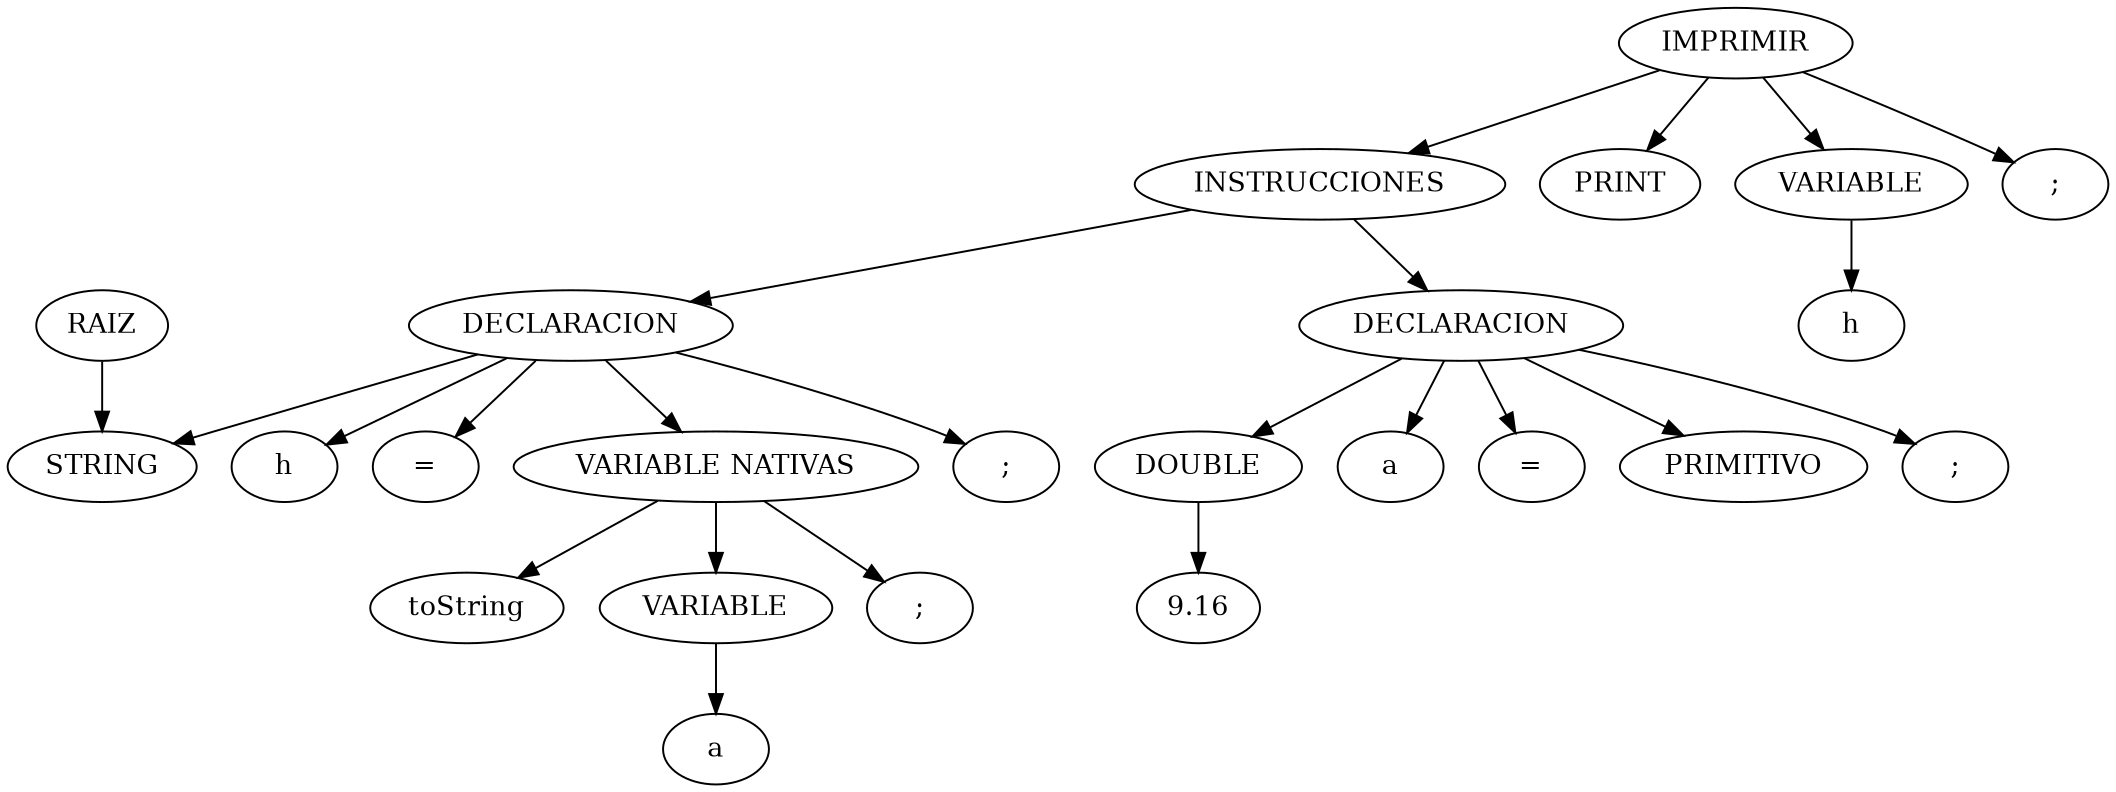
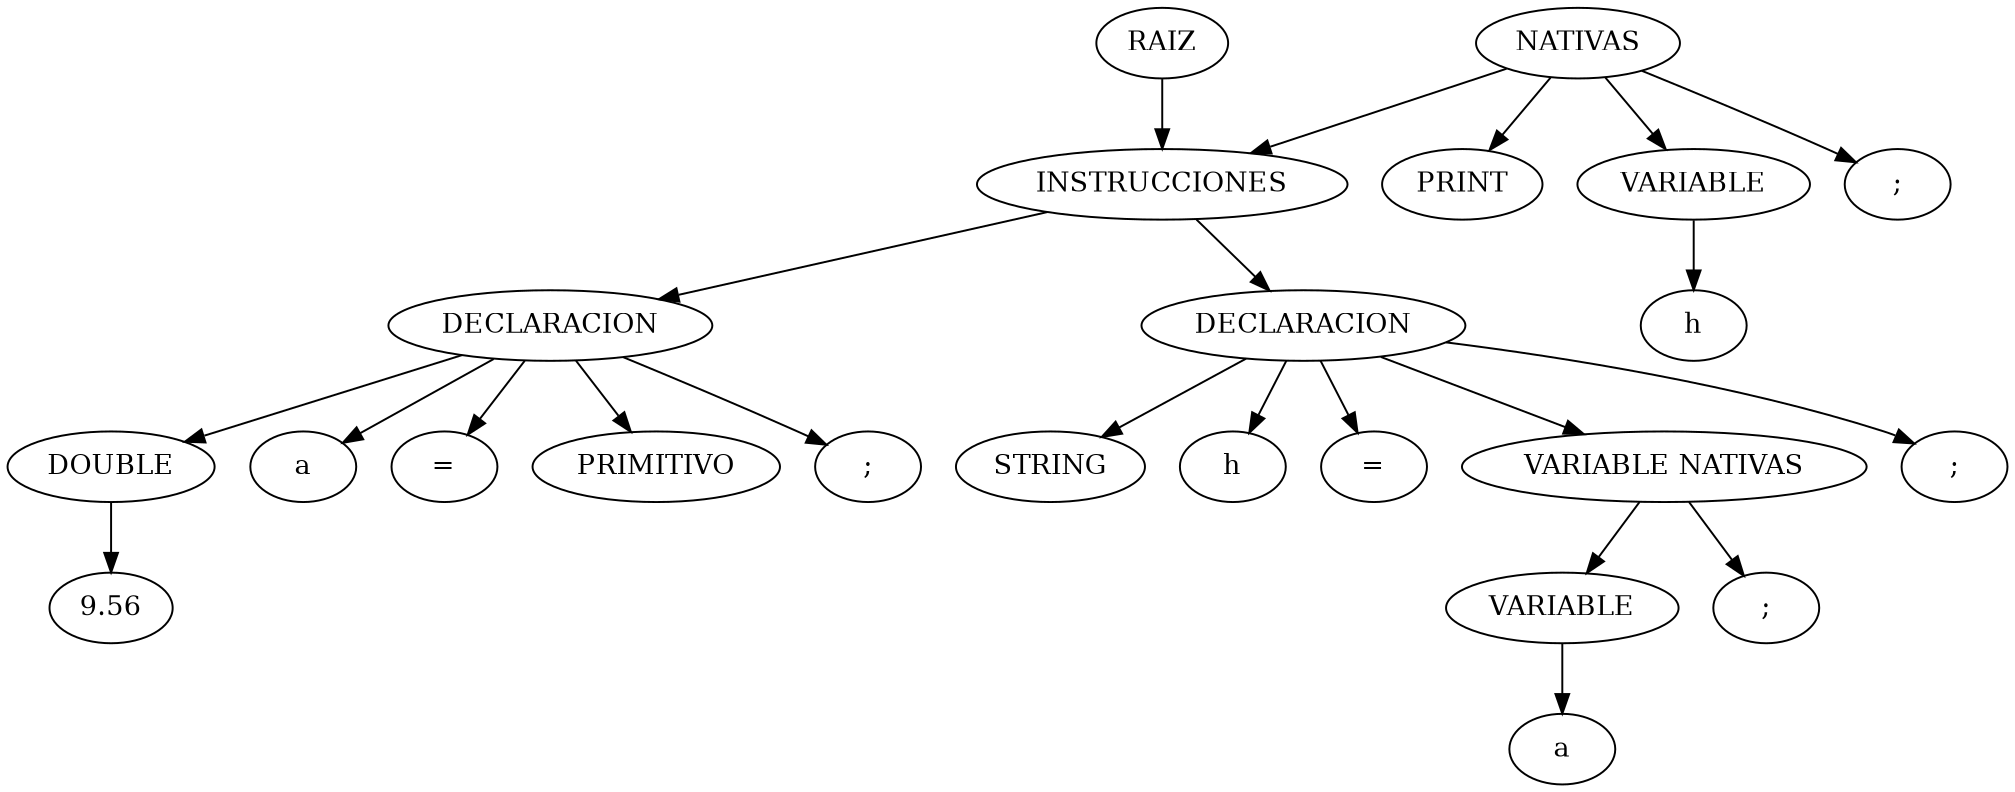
node "IMPRIMIR": label "IMPRIMIR" -> "NATIVAS"
edge "RAIZ" -> "STRING": now "RAIZ" -> "INSTRUCCIONES"
node "toString": removed
node "9.16": label "9.16" -> "9.56"
